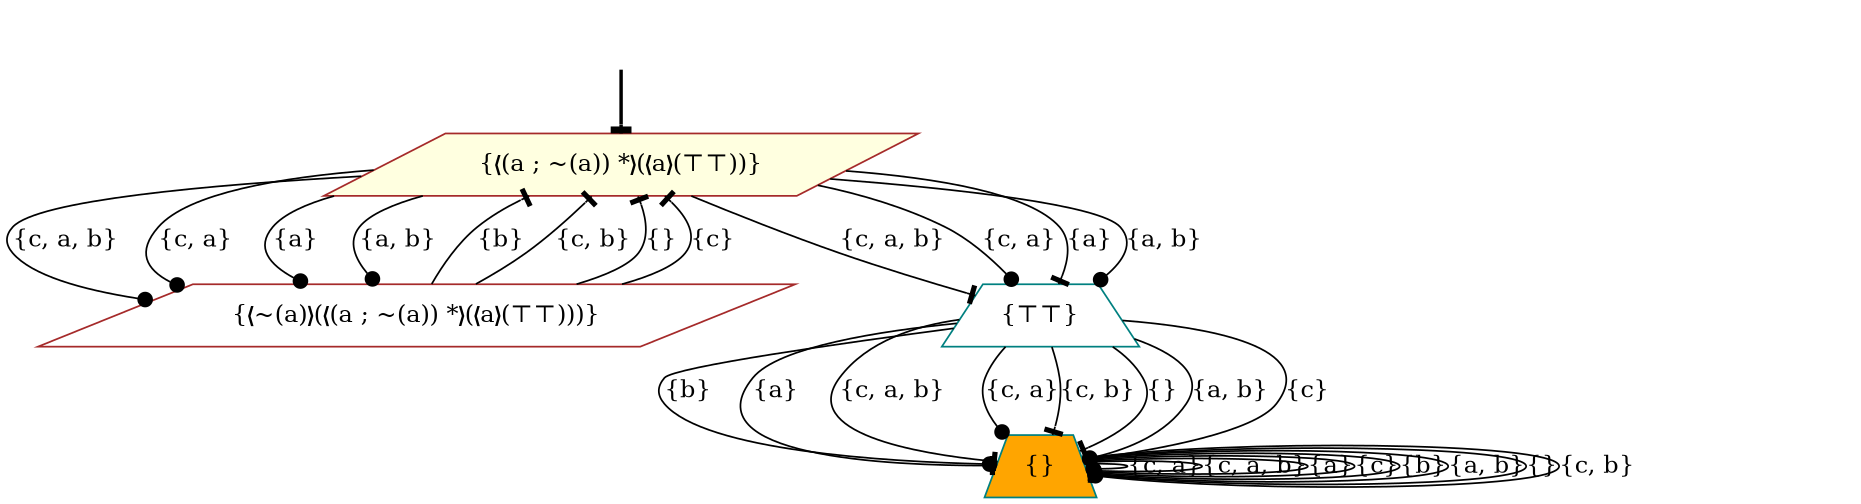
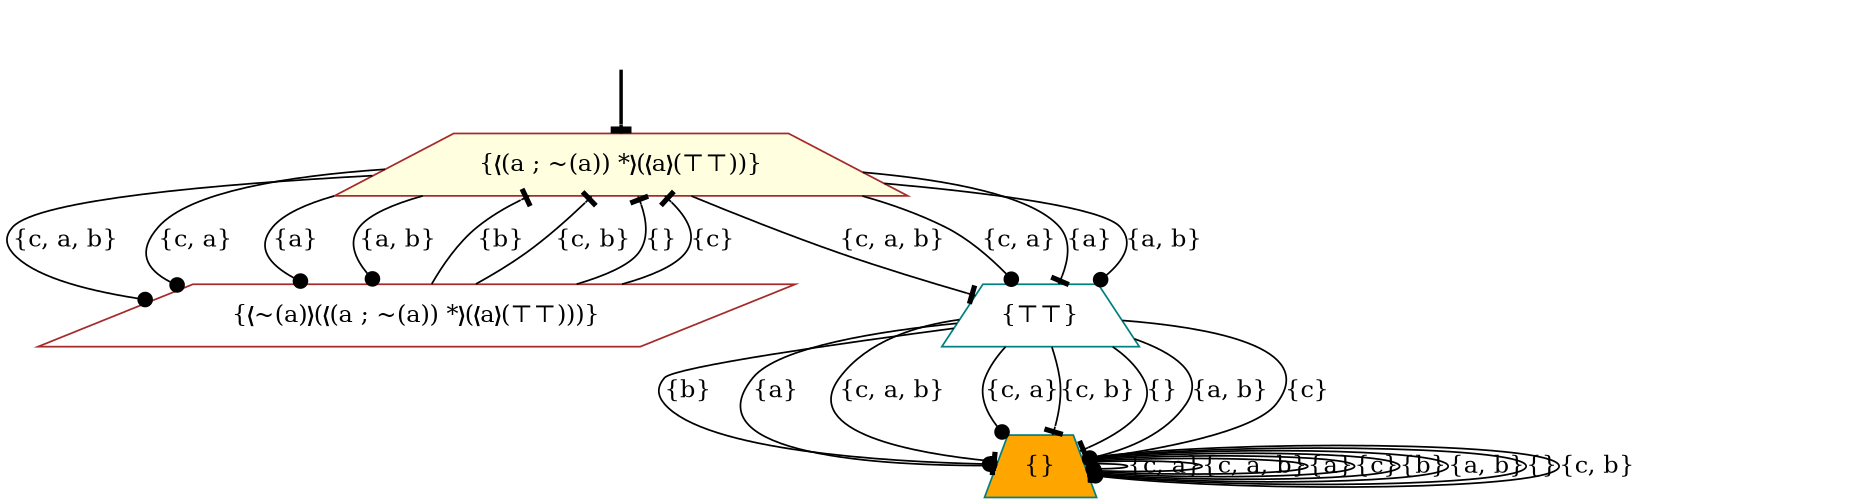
node "{❬(a ; ~(a)) *❭(❬a❭(⊤⊤))}": shape parallelogram -> trapezium
